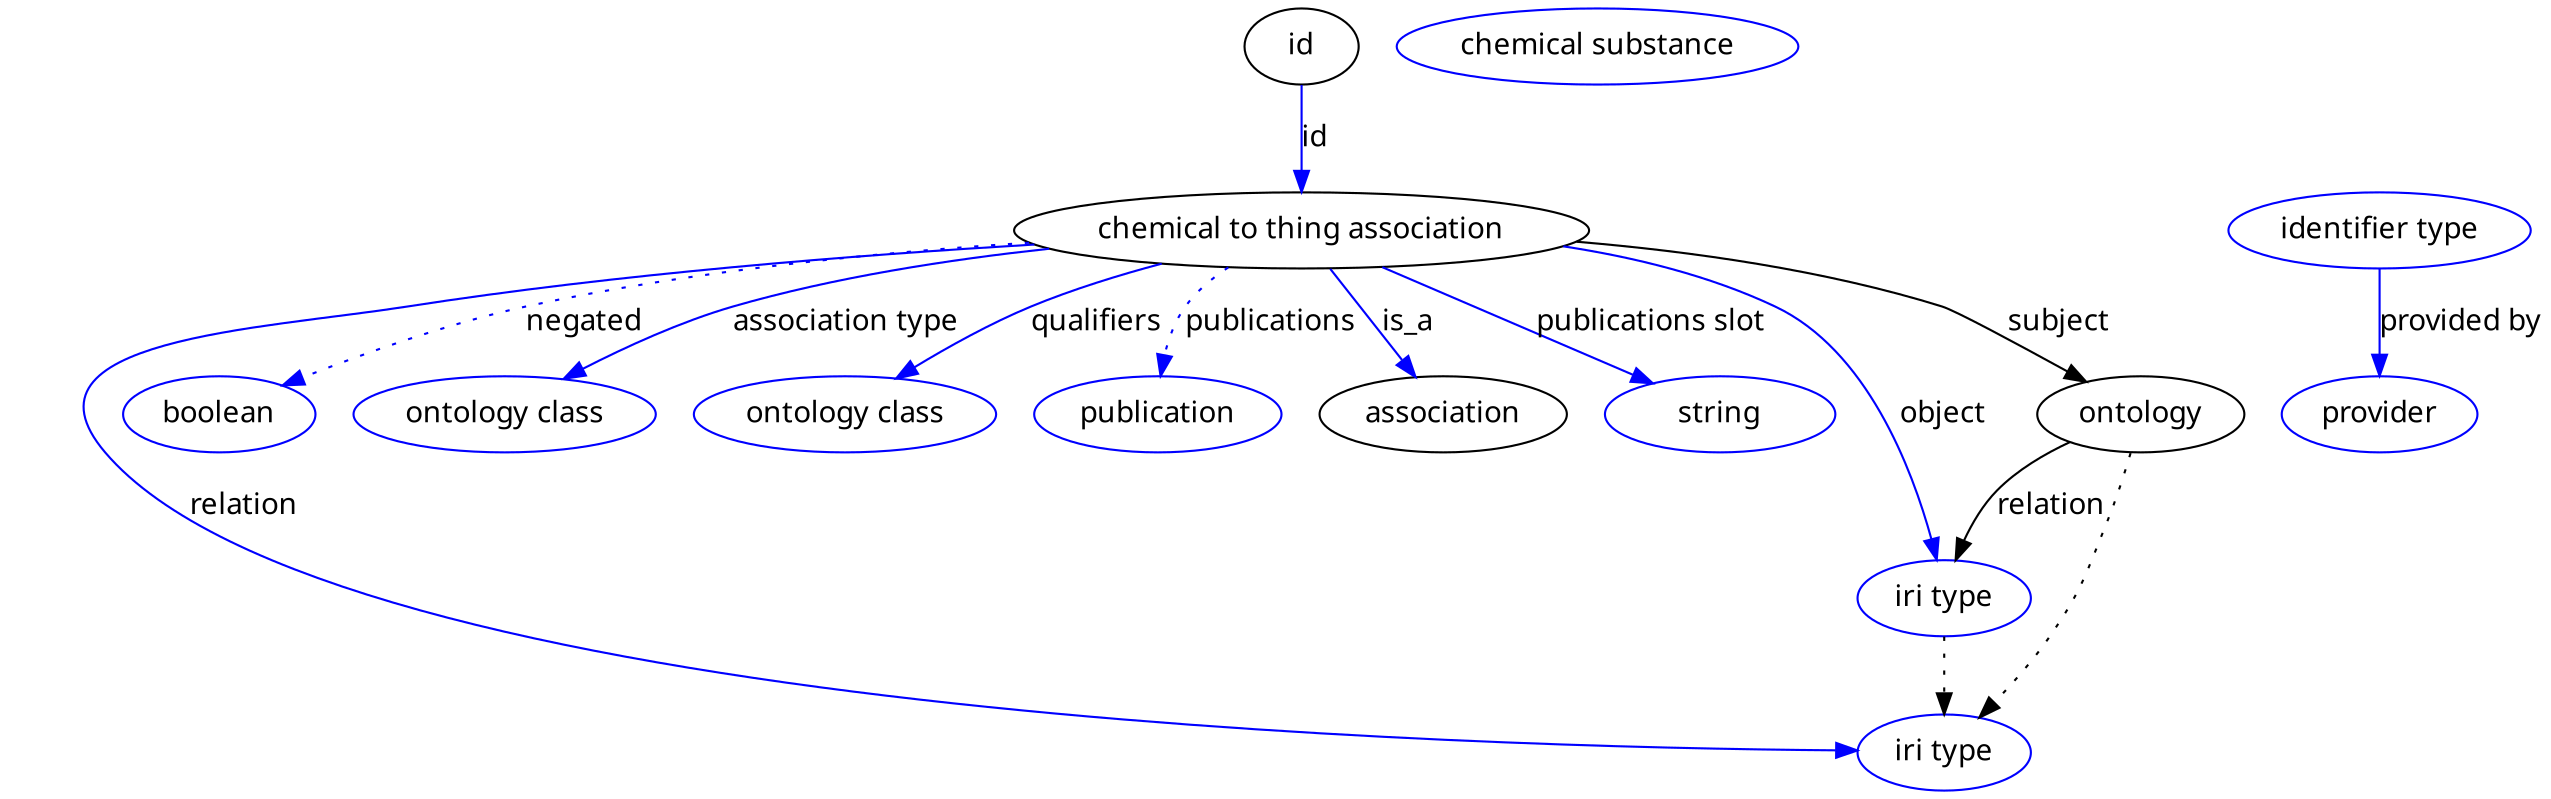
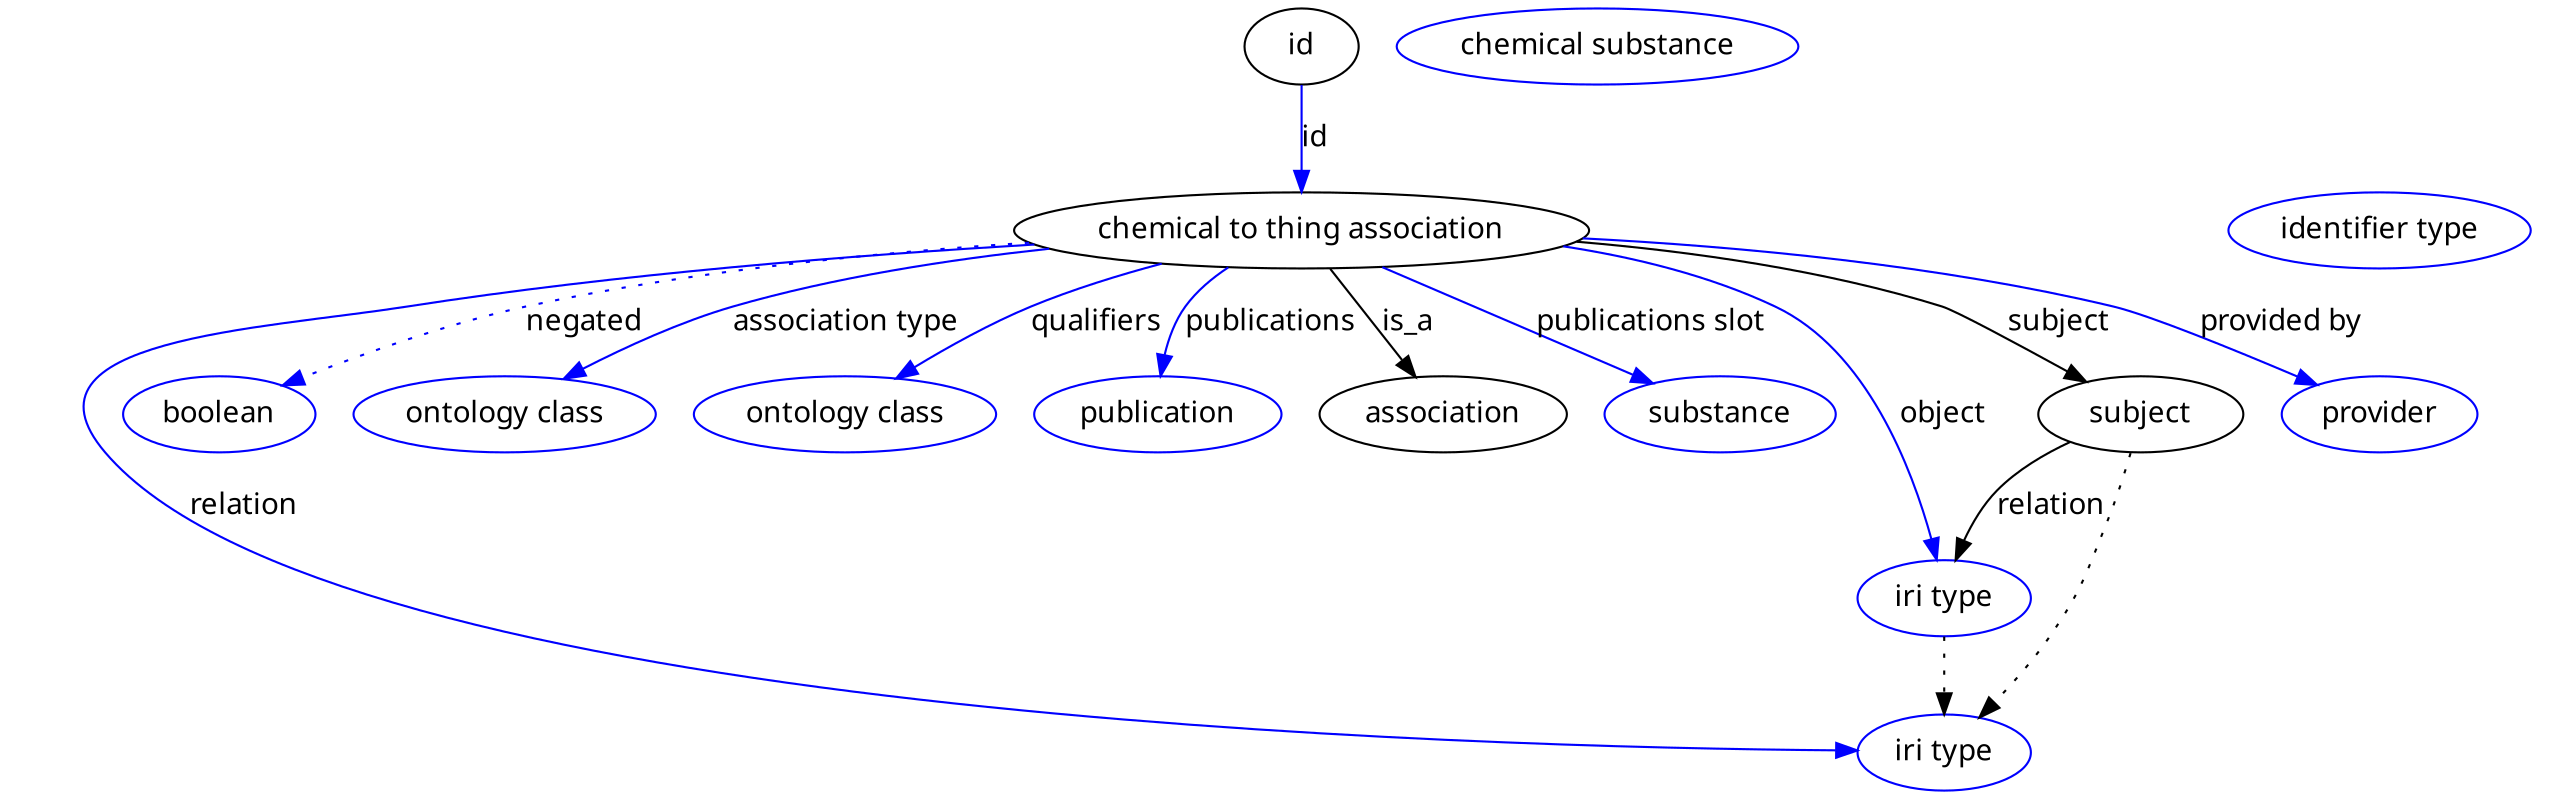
edge "chemical to thing association" -> "publication": style dotted -> solid
edge "identifier type" -> "provider": now "chemical to thing association" -> "provider"
edge "chemical to thing association" -> "association": color blue -> black
node "string": label "string" -> "substance"
node "ontology": label "ontology" -> "subject"
